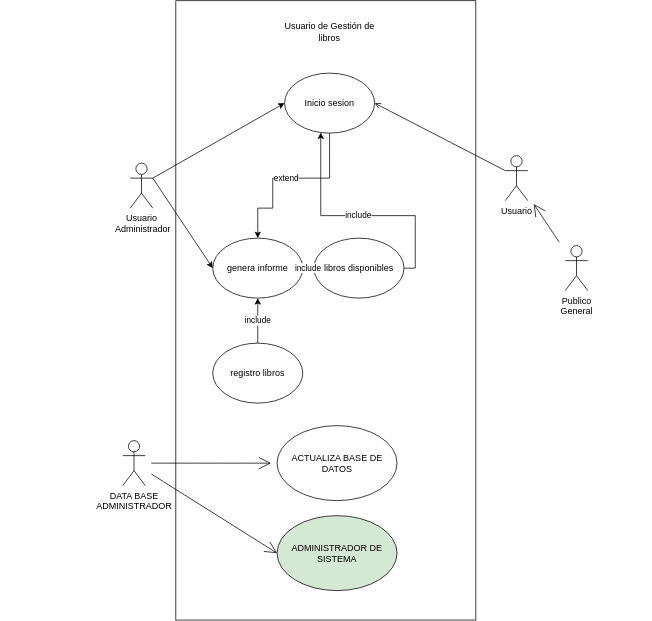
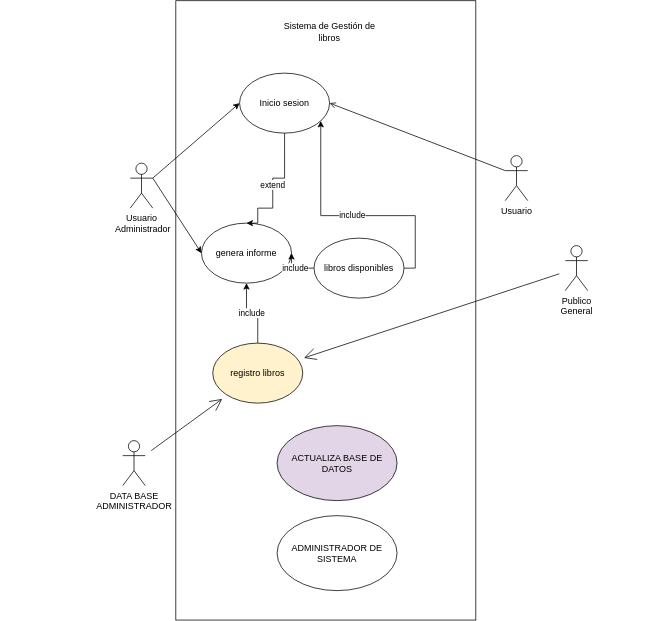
node "Usuario de Gestión de libros": label "Usuario de Gestión de libros" -> "Sistema de Gestión de libros"
node "Inicio sesion": moved (329, 103) -> (284, 103)
edge "Publico General" -> "Usuario": now "Publico General" -> "registro libros"
node "genera informe": moved (258, 268) -> (246, 253)
node "registro libros": fillcolor #ffffff -> #fff2cc
edge "DATA BASE ADMINISTRADOR" -> "ACTUALIZA BASE DE DATOS": now "DATA BASE ADMINISTRADOR" -> "registro libros"
node "ACTUALIZA BASE DE DATOS": fillcolor #ffffff -> #e1d5e7
edge "DATA BASE ADMINISTRADOR" -> "ADMINISTRADOR DE SISTEMA": removed
node "ADMINISTRADOR DE SISTEMA": fillcolor #d5e8d4 -> #ffffff
